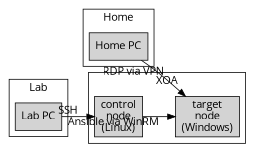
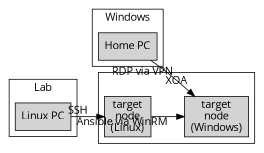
cluster "Home": label "Home" -> "Windows"
node "Lab PC": label "Lab PC" -> "Linux PC"
node "control node (Linux)": label "control node (Linux)" -> "target node (Linux)"
